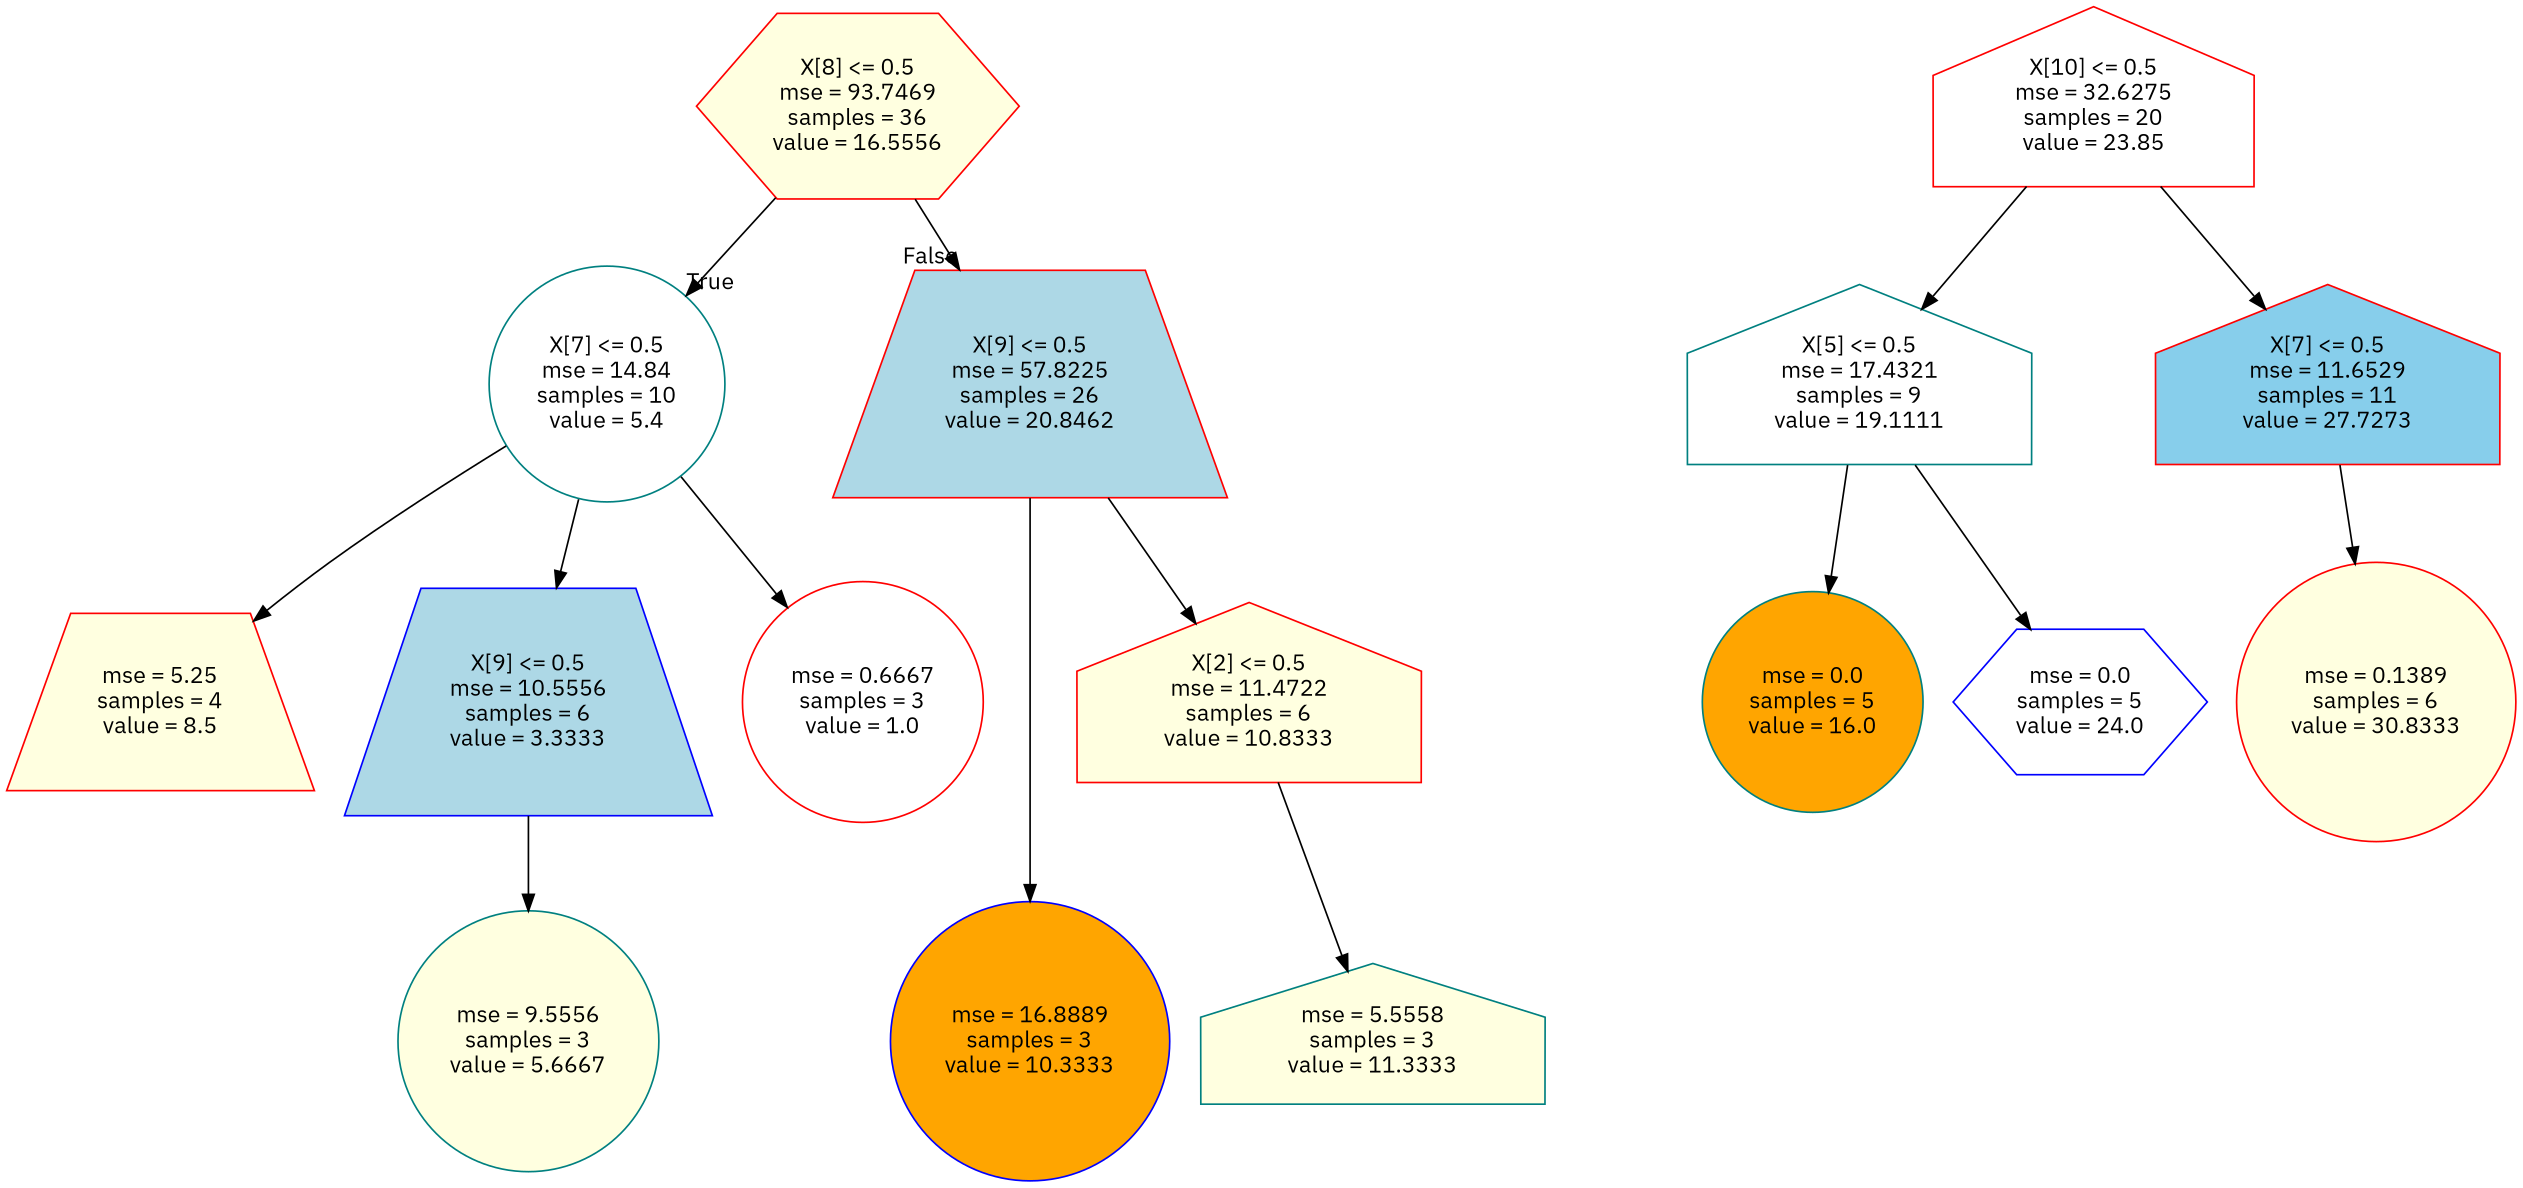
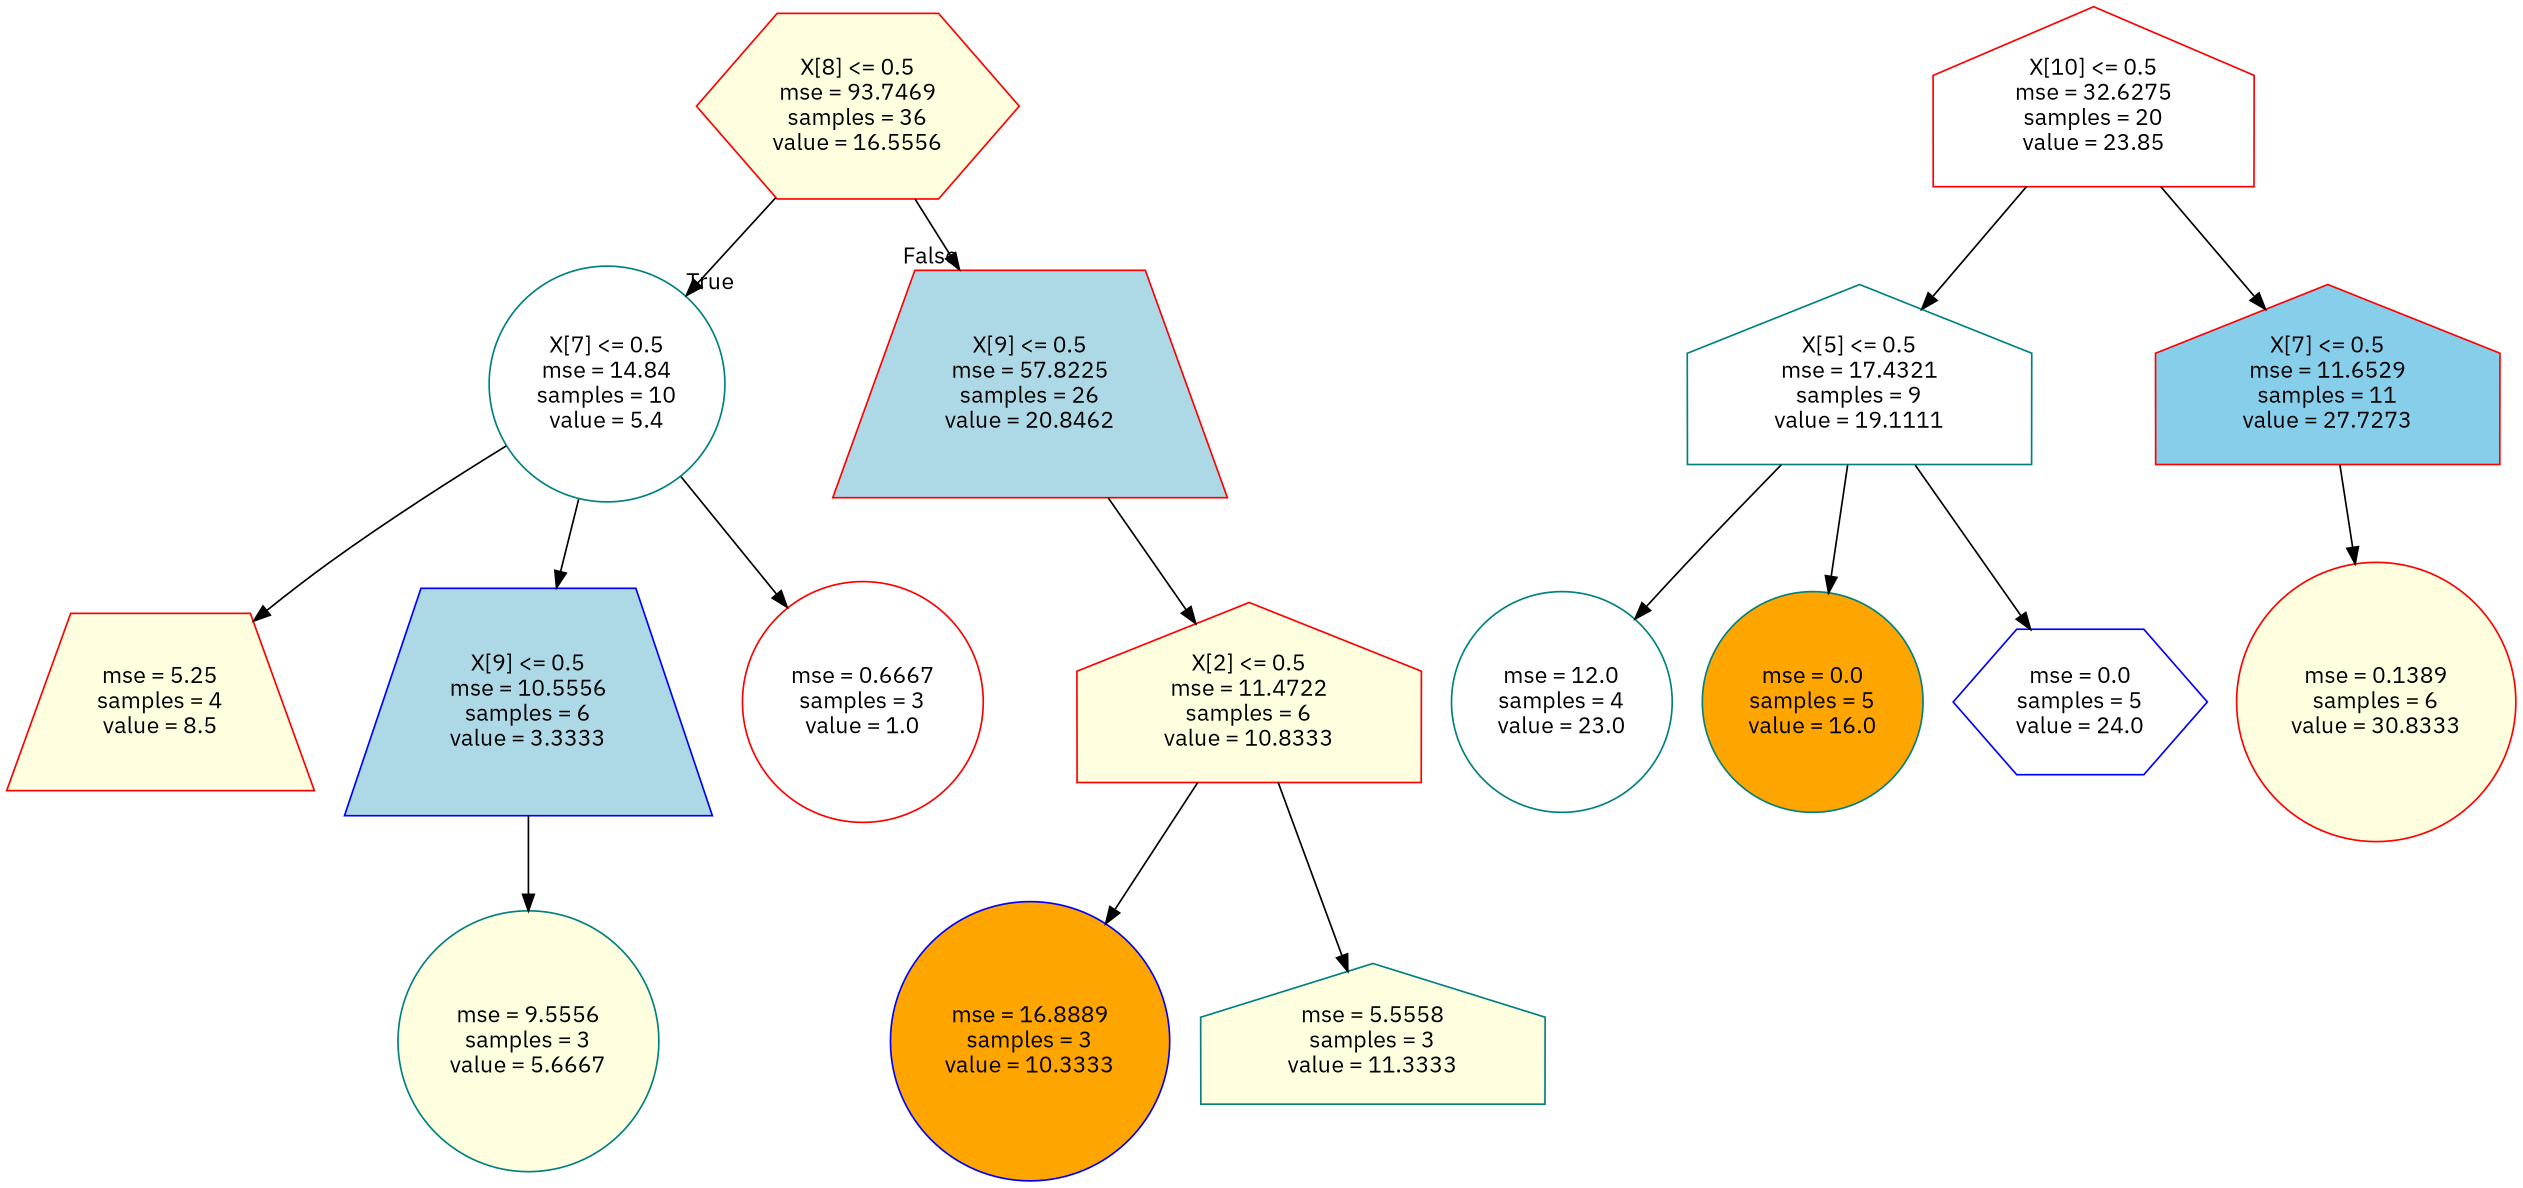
edge "X[9] <= 0.5 mse = 57.8225 samples = 26 value = 20.8462" -> "mse = 16.8889 samples = 3 value = 10.3333": now "X[2] <= 0.5 mse = 11.4722 samples = 6 value = 10.8333" -> "mse = 16.8889 samples = 3 value = 10.3333"
node "mse = 12.0 samples = 4 value = 23.0": added
